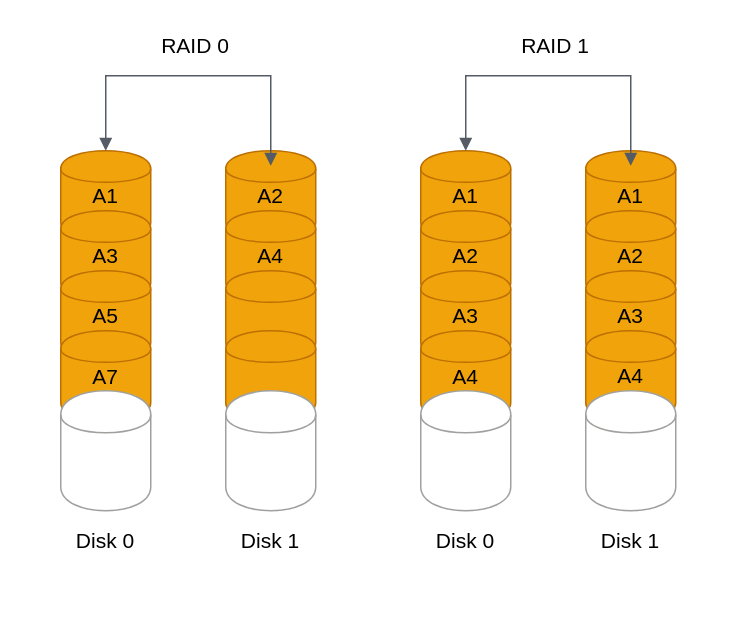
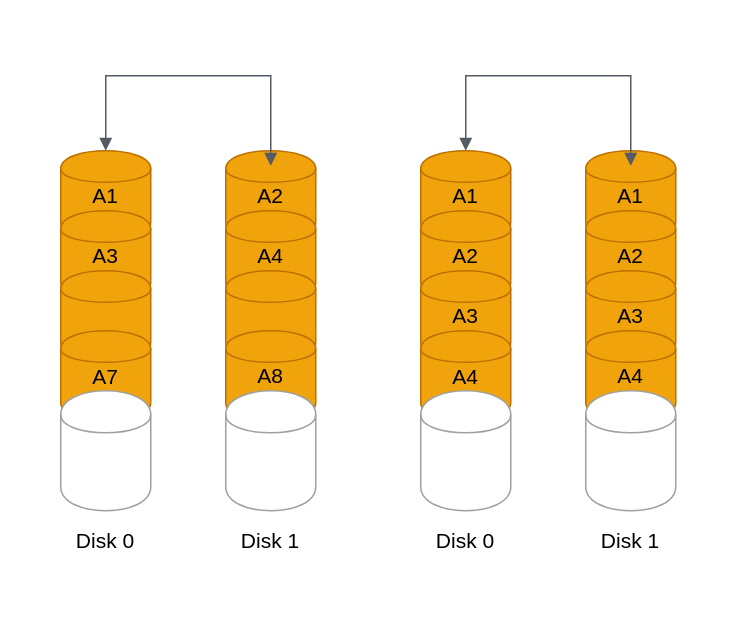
node "RAID 0": removed
node "RAID 1": removed
node "A5": removed
node "A8": added
